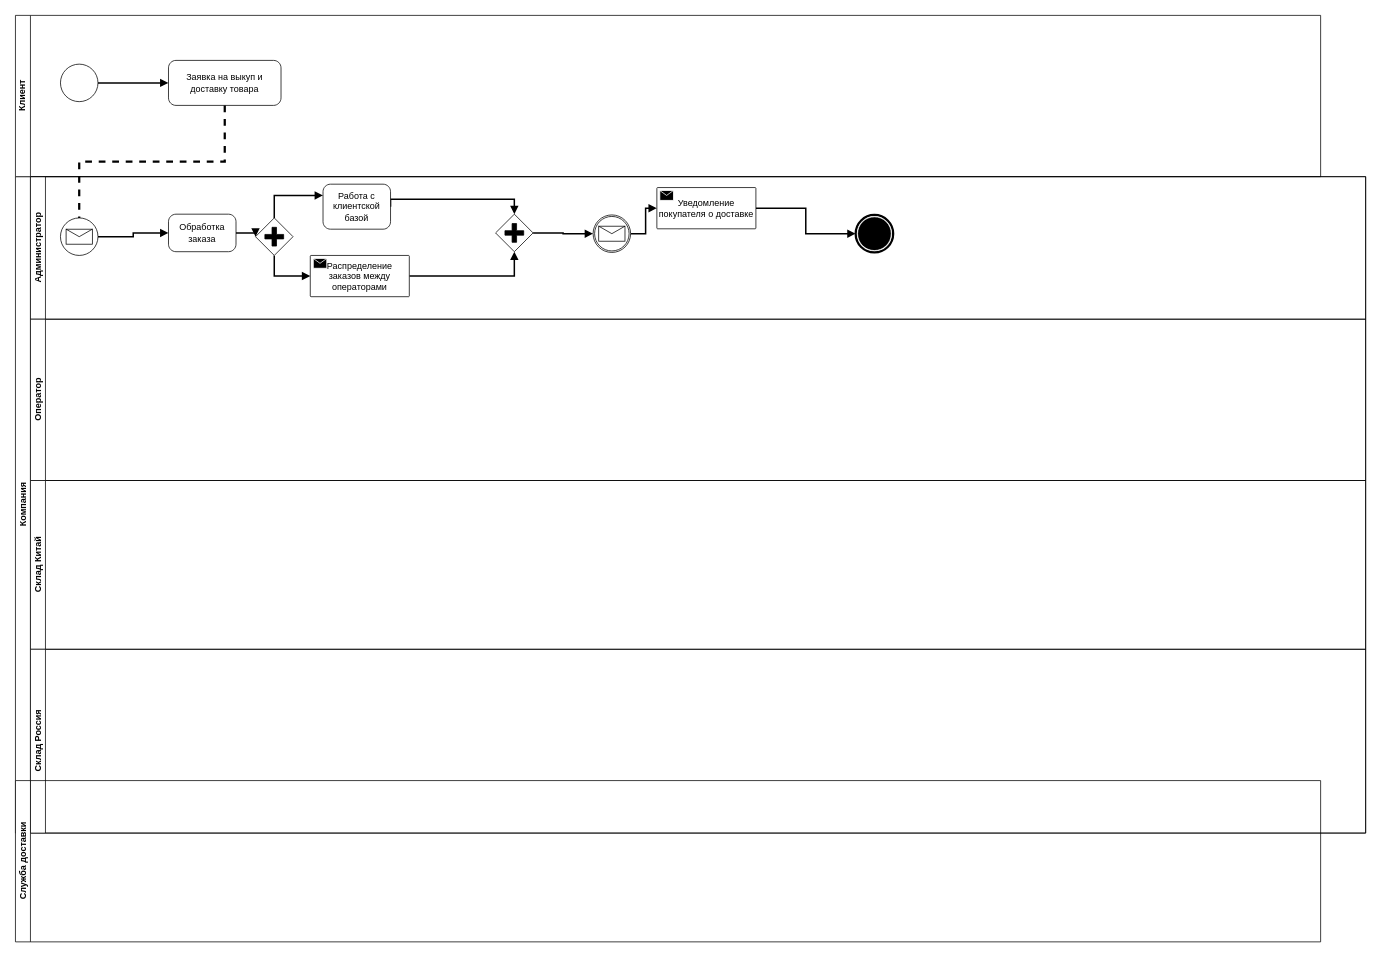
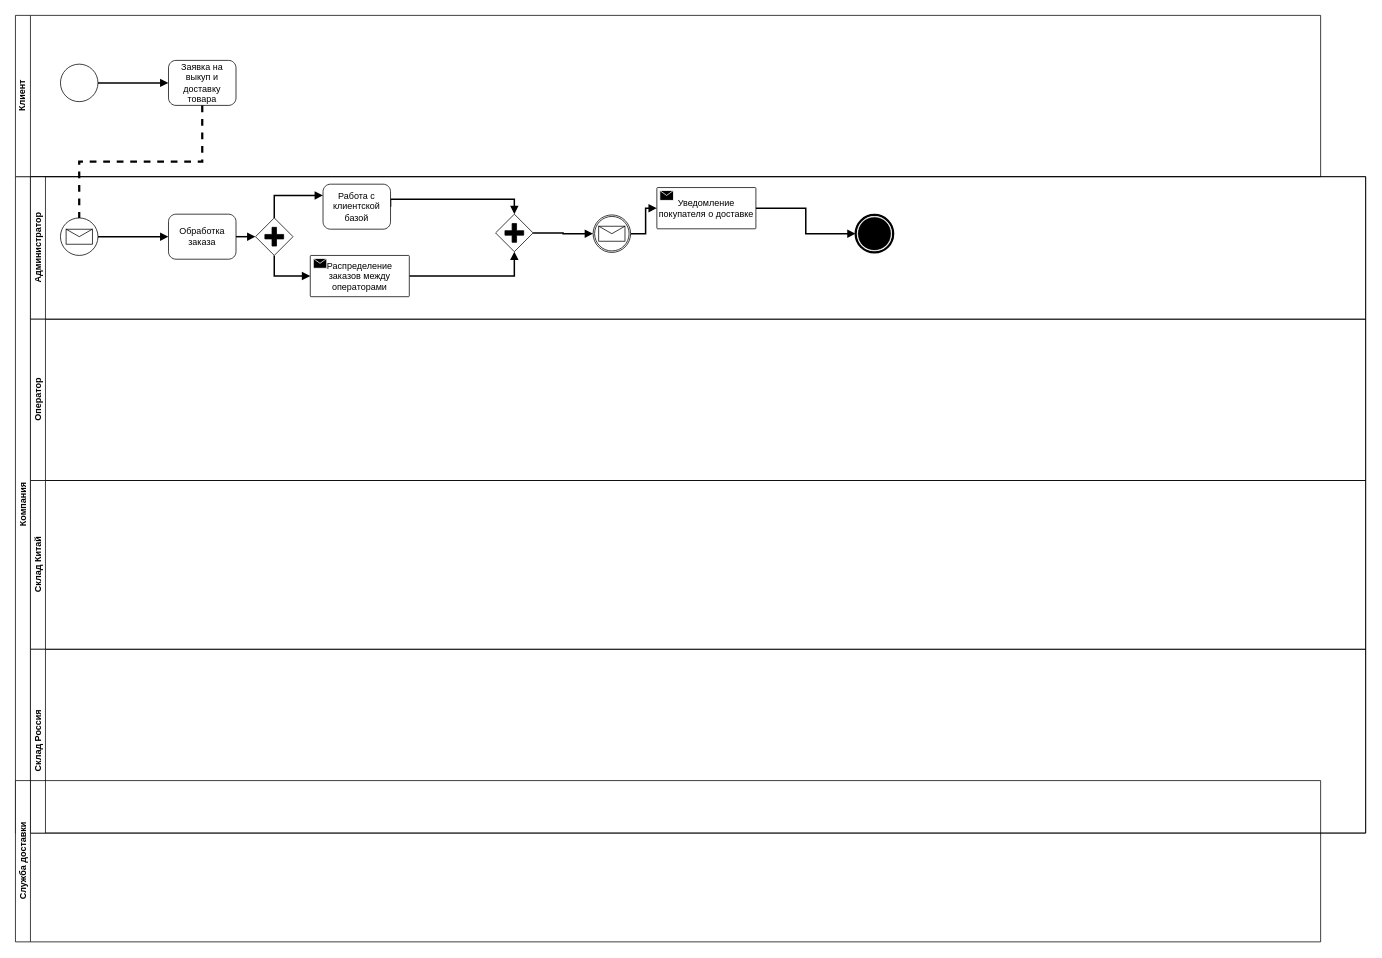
node "Заявка на выкуп и доставку товара": size 113x45 -> 68x45
node "Обработка заказа": size 68x38 -> 68x45
